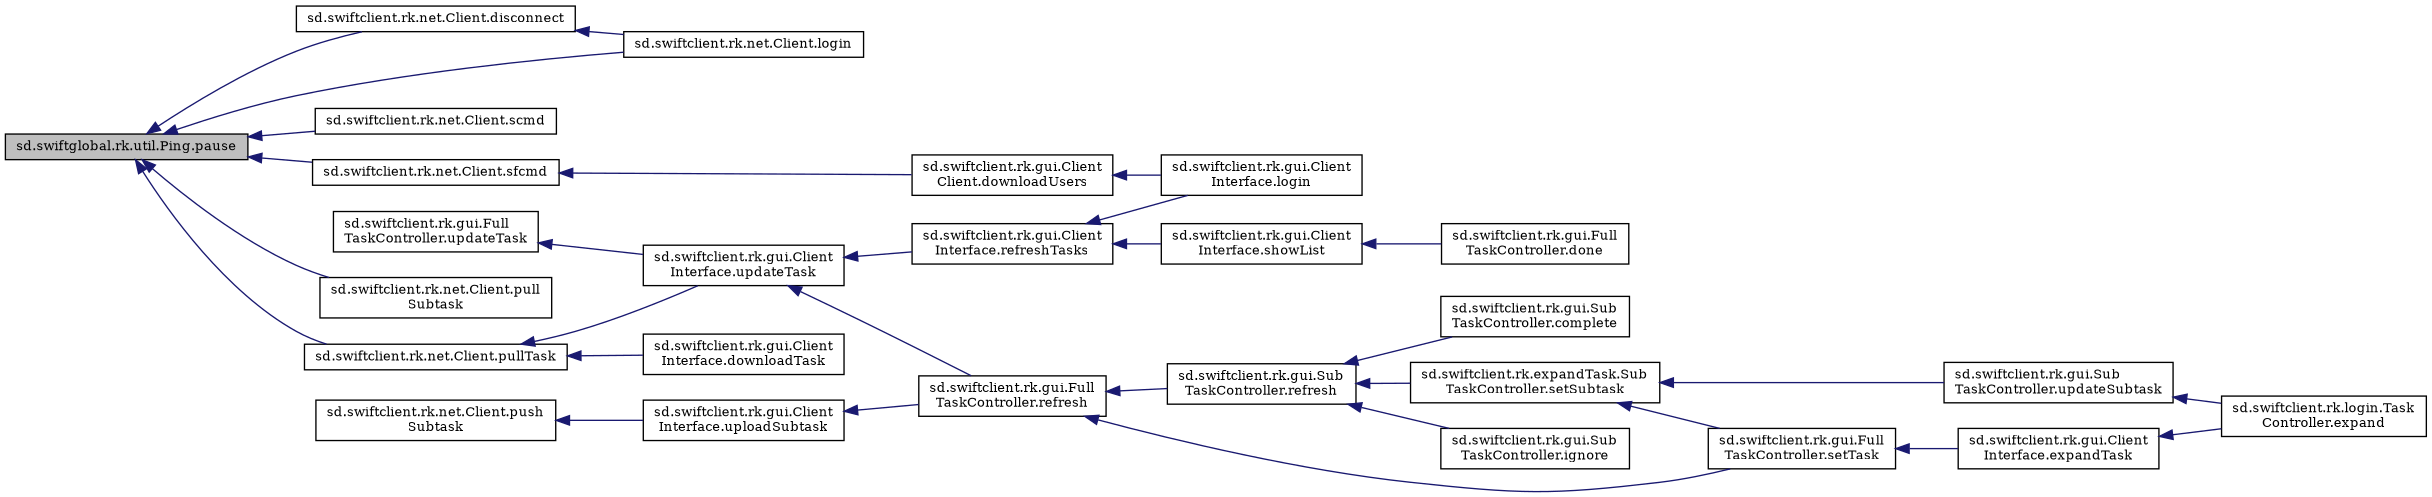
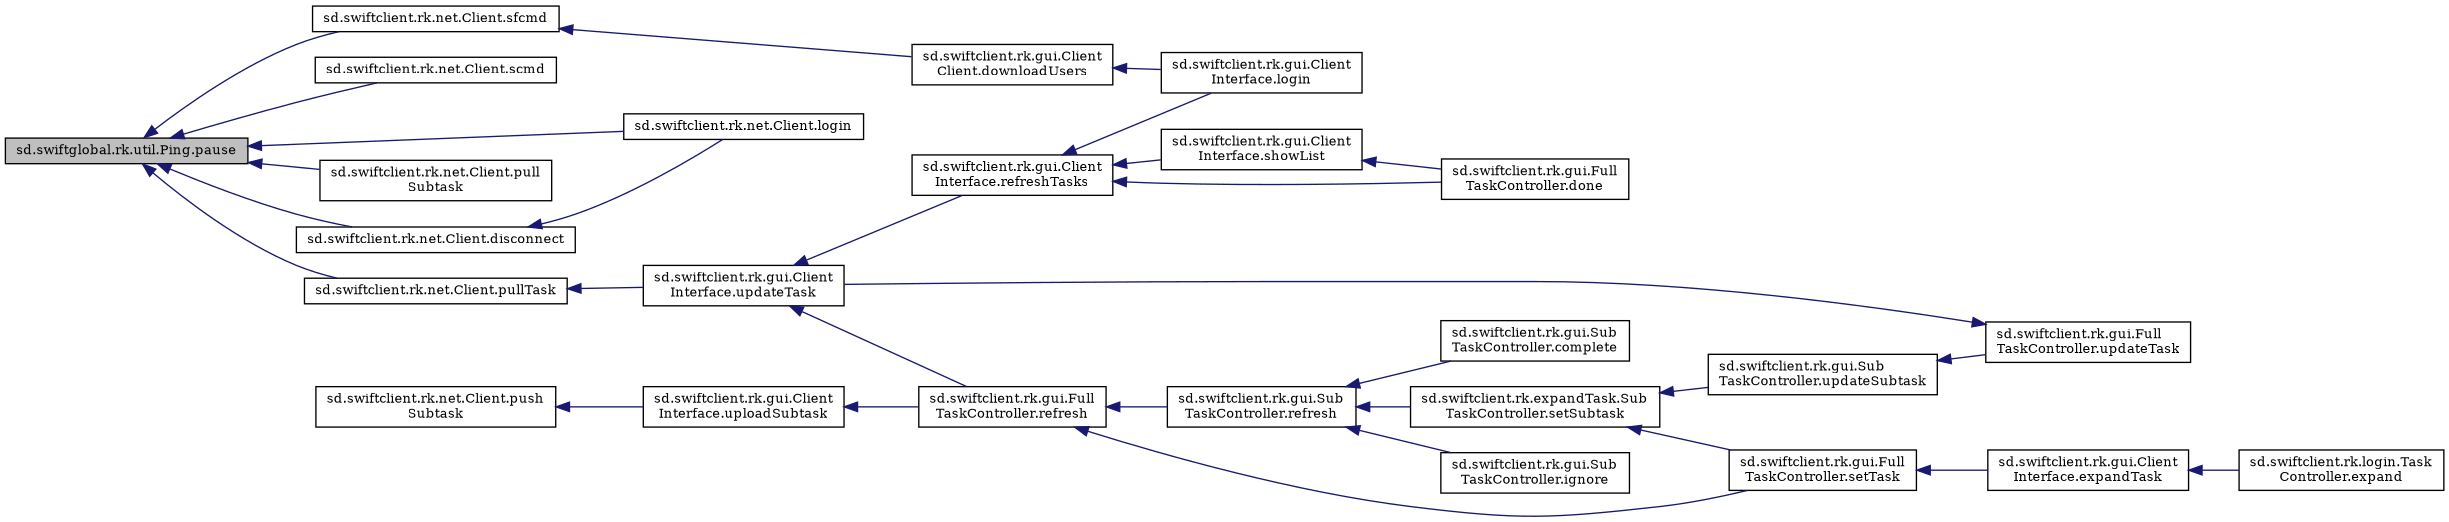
edge "sd.swiftclient.rk.gui.Full TaskController.done" -> "sd.swiftclient.rk.gui.Client Interface.refreshTasks": added
node "sd.swiftclient.rk.gui.Client Interface.downloadTask": removed
edge "sd.swiftclient.rk.login.Task Controller.expand" -> "sd.swiftclient.rk.gui.Sub TaskController.updateSubtask": now "sd.swiftclient.rk.gui.Full TaskController.updateTask" -> "sd.swiftclient.rk.gui.Sub TaskController.updateSubtask"
